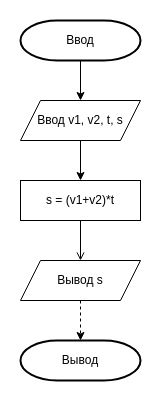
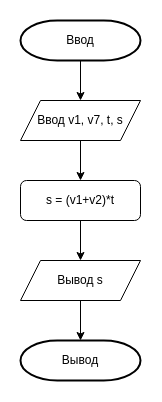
node "Ввод v1, v2, t, s": label "Ввод v1, v2, t, s" -> "Ввод v1, v7, t, s"
node "s = (v1+v2)*t": shape rectangle -> rounded rectangle
edge "s = (v1+v2)*t" -> "Вывод s": arrowhead open -> classic
edge "Вывод s" -> "Вывод": style dashed -> solid
